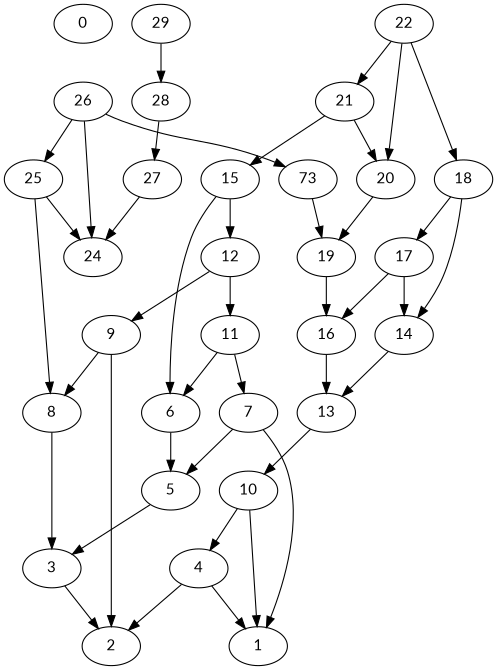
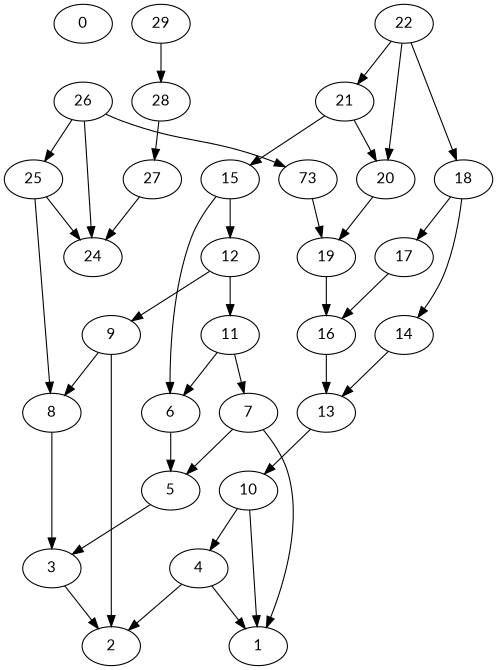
edge "17" -> "14": removed
